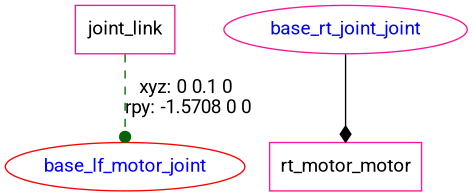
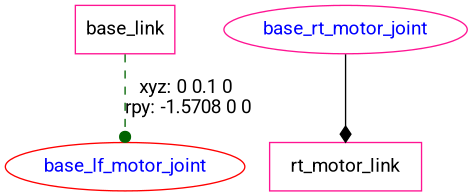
node "joint_link": label "joint_link" -> "base_link"
node "base_rt_joint_joint": label "base_rt_joint_joint" -> "base_rt_motor_joint"
node "rt_motor_motor": label "rt_motor_motor" -> "rt_motor_link"
